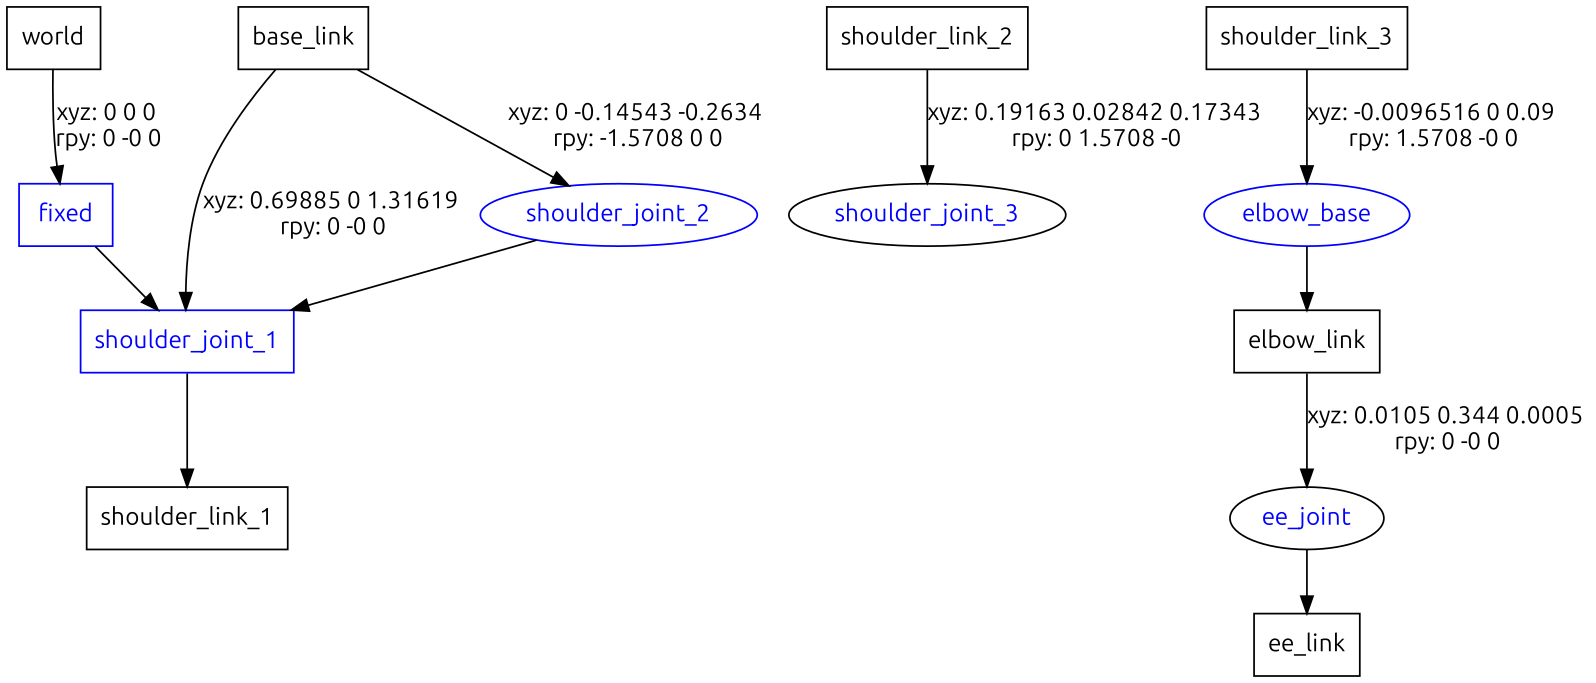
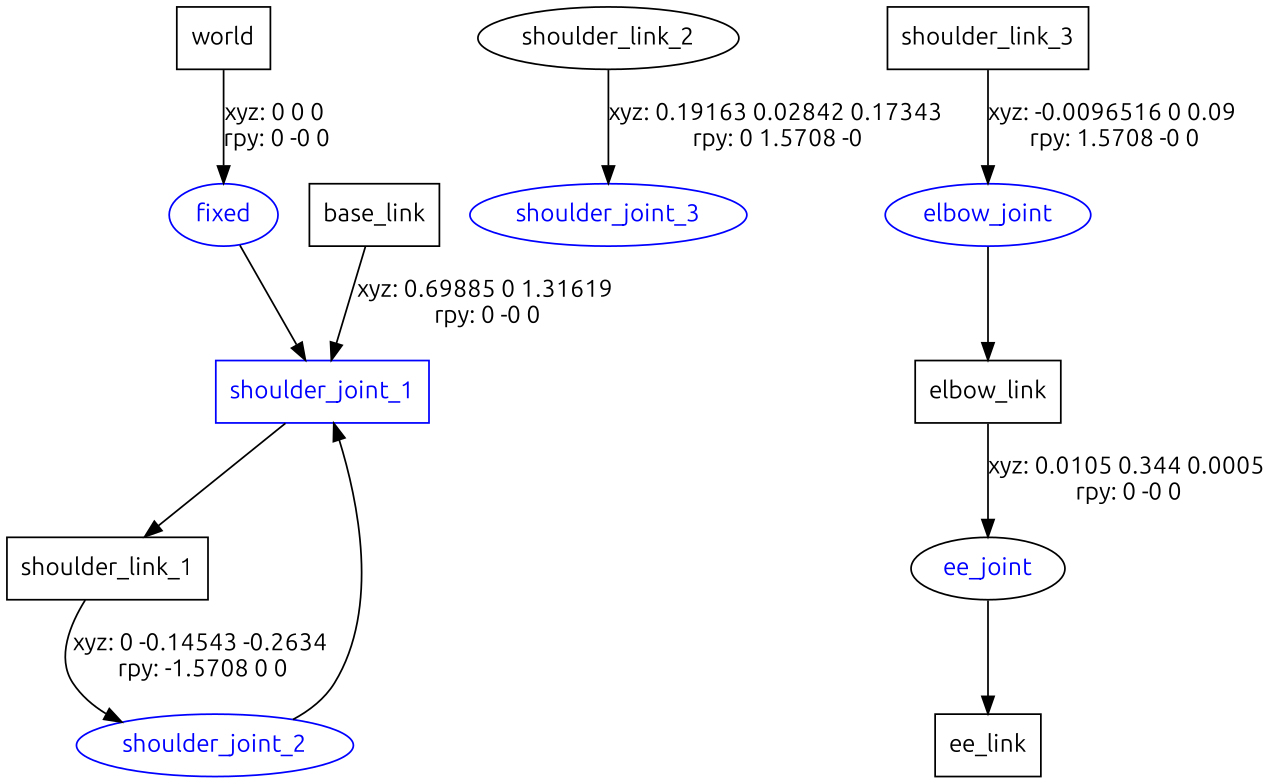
node "shoulder_link_2": shape box -> ellipse
edge "base_link" -> "shoulder_joint_2": now "shoulder_link_1" -> "shoulder_joint_2"
node "fixed": shape box -> ellipse
node "shoulder_joint_3": color black -> blue
node "elbow_base": label "elbow_base" -> "elbow_joint"
